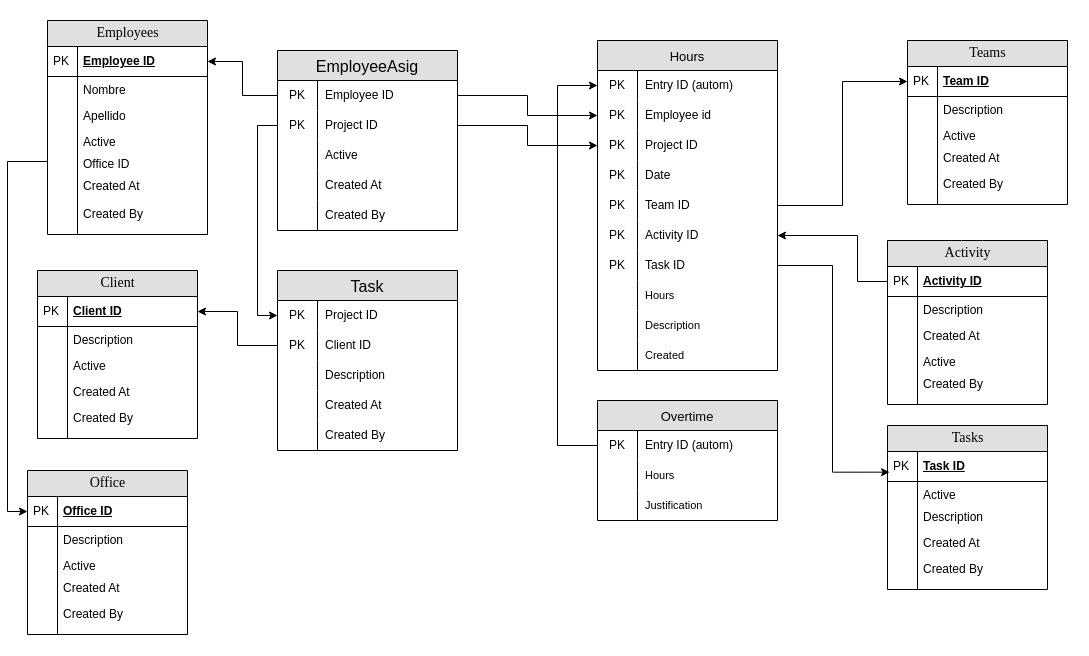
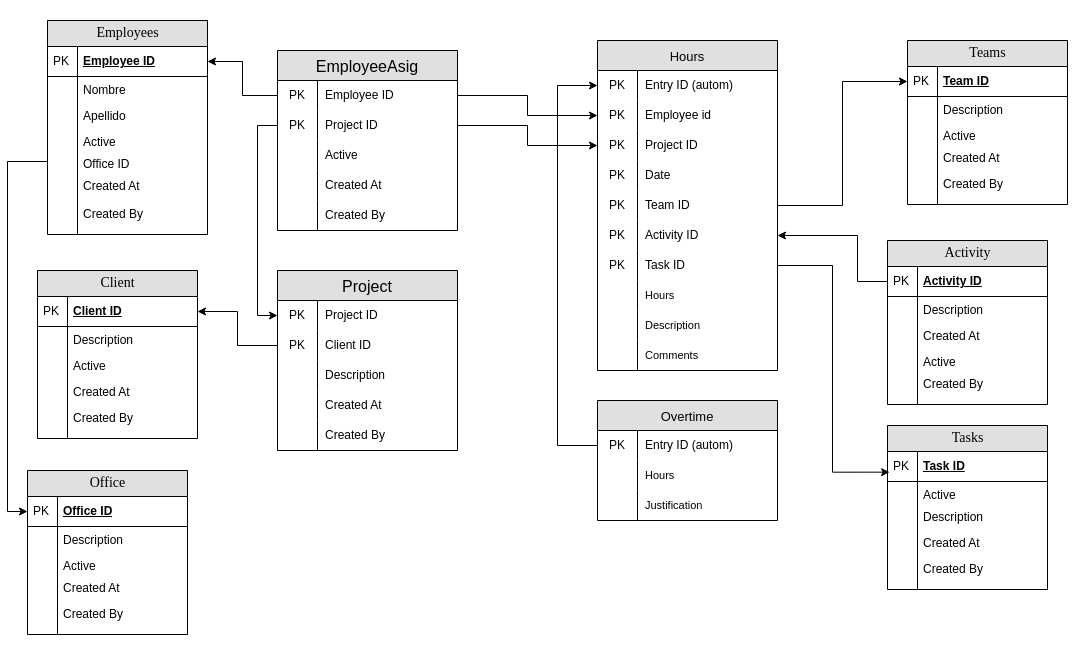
node "Task": label "Task" -> "Project"
node "Created": label "Created" -> "Comments"
